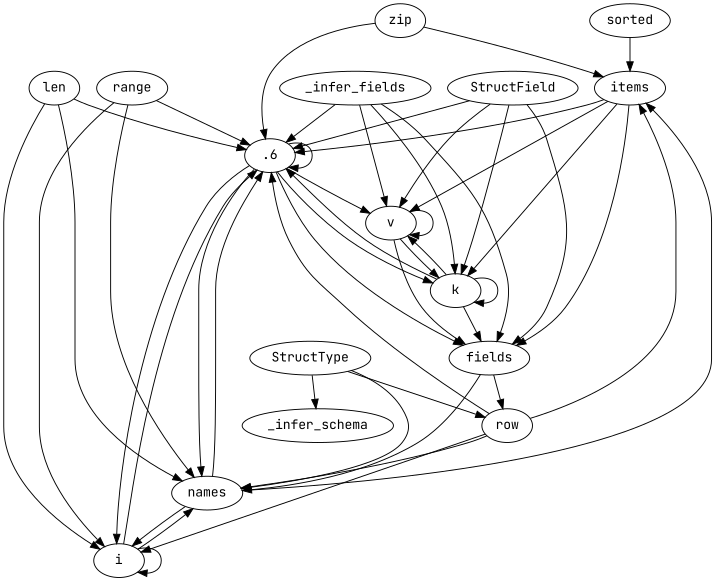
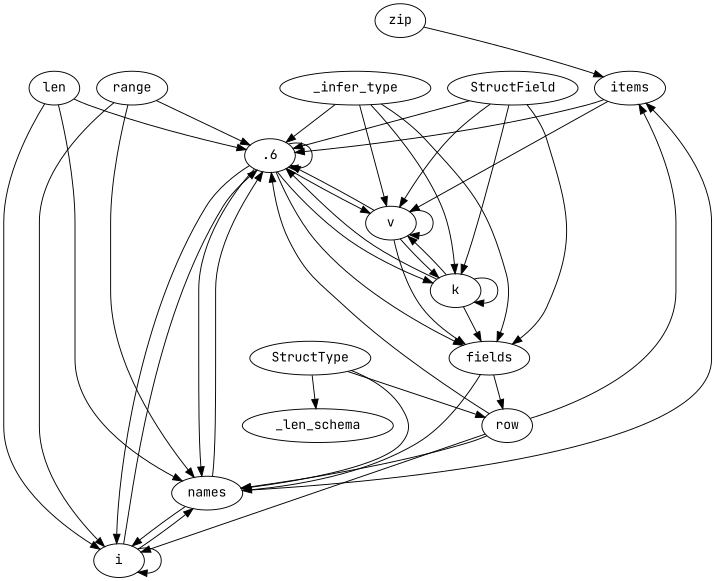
node "sorted": removed
edge "zip" -> ".6": now "v" -> ".6"
node "_infer_fields": label "_infer_fields" -> "_infer_type"
edge "items" -> "k": removed
edge "items" -> "fields": removed
node "_infer_schema": label "_infer_schema" -> "_len_schema"
